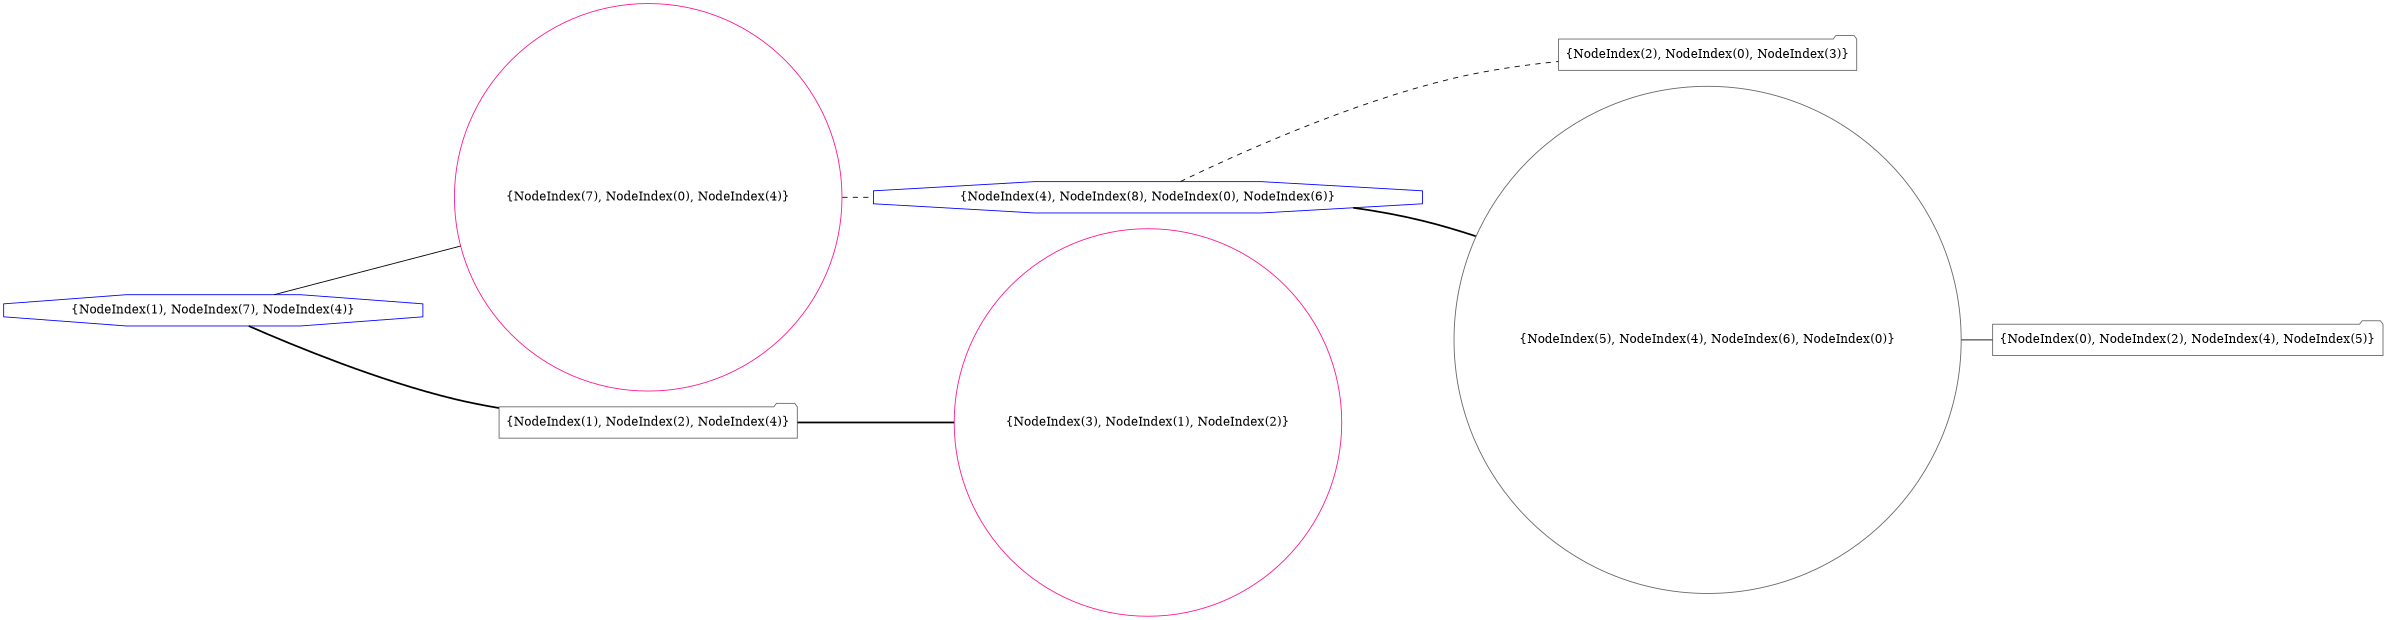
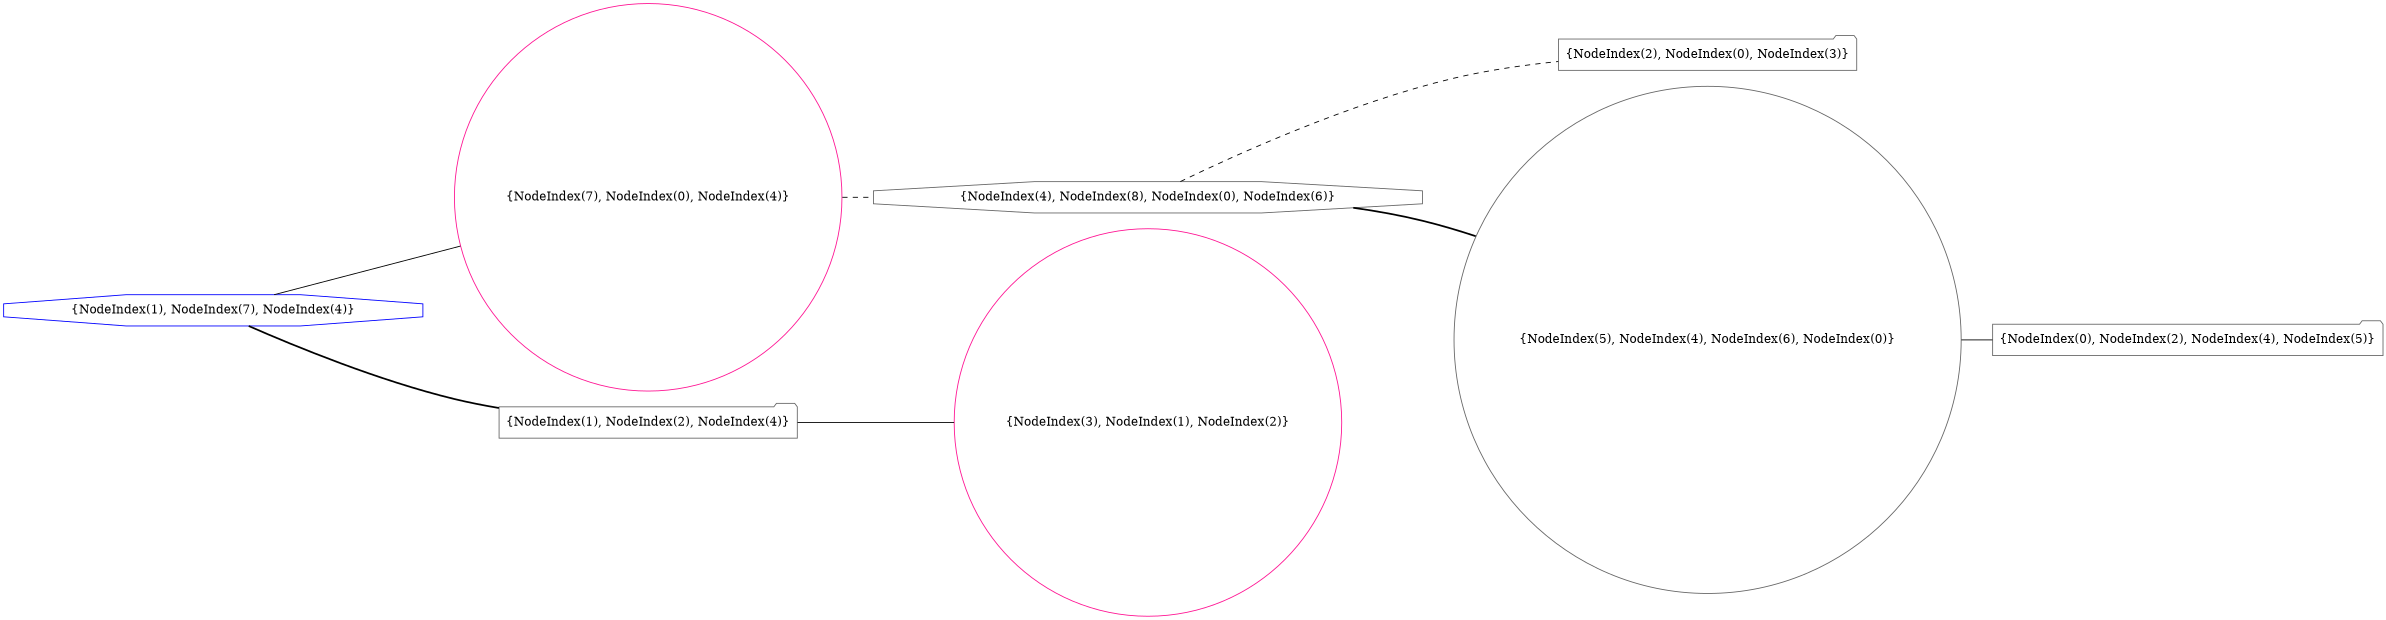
node "{NodeIndex(4), NodeIndex(8), NodeIndex(0), NodeIndex(6)}": color blue -> gray40
edge "{NodeIndex(1), NodeIndex(2), NodeIndex(4)}" -- "{NodeIndex(3), NodeIndex(1), NodeIndex(2)}": style bold -> solid
